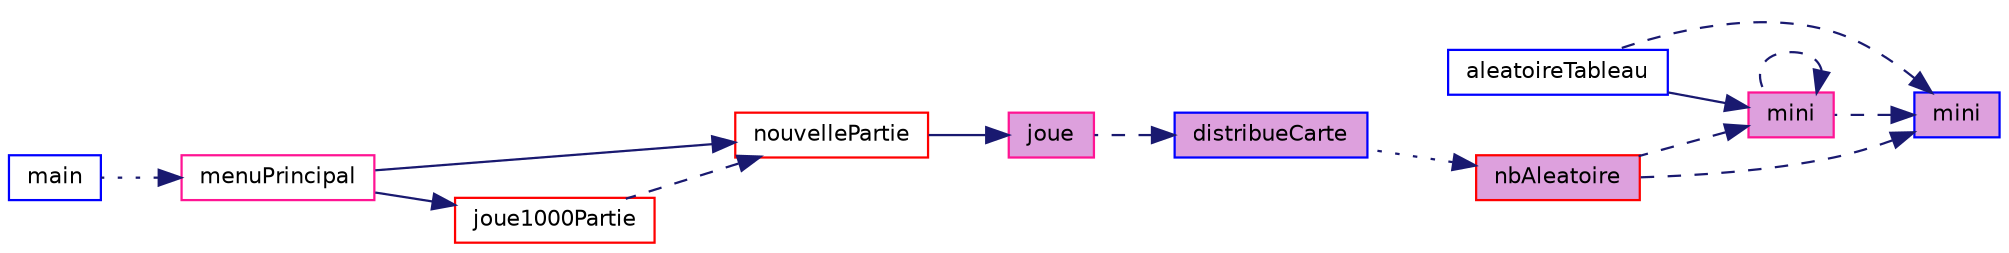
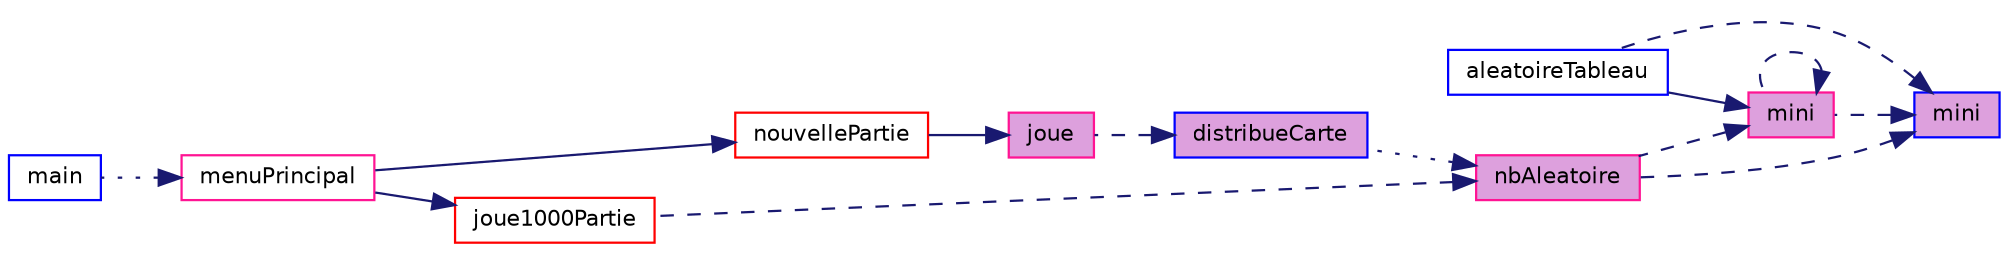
node "nbAleatoire": color red -> deeppink
edge "joue1000Partie" -> "nouvellePartie": now "joue1000Partie" -> "nbAleatoire"
